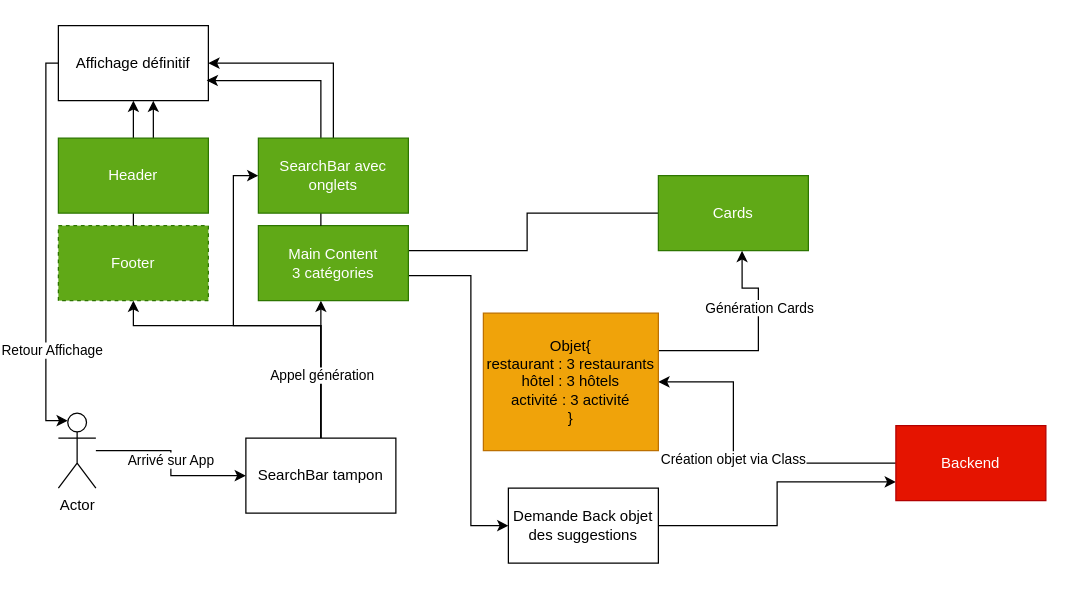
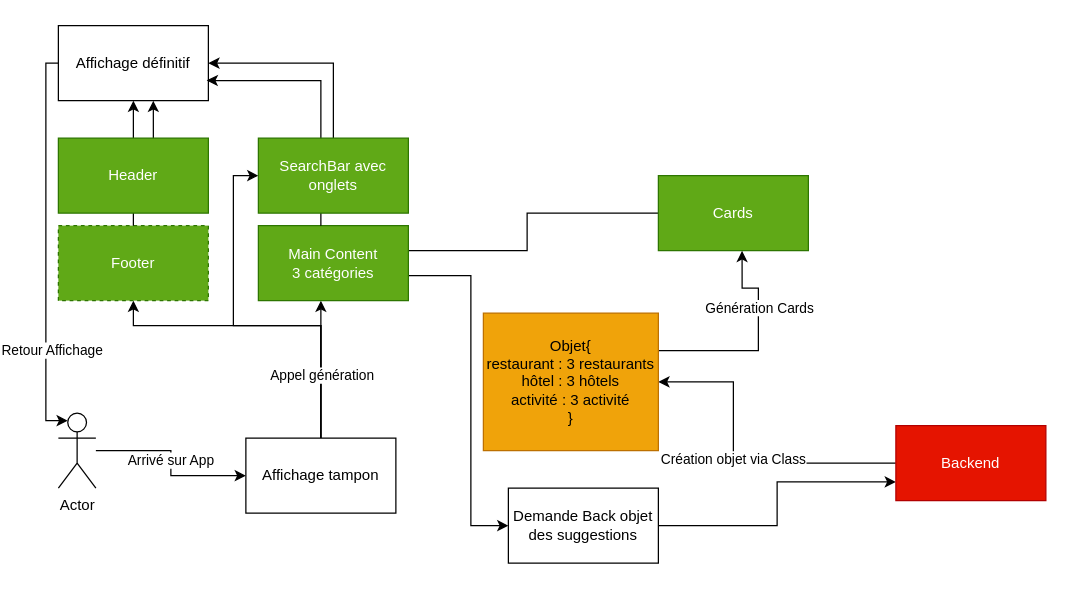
node "SearchBar tampon": label "SearchBar tampon" -> "Affichage tampon"
